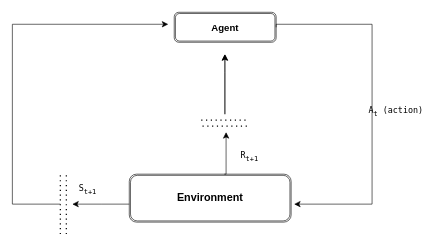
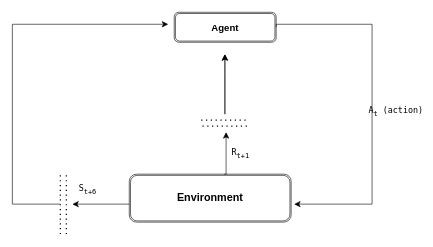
node "Rt+1": moved (252, 156) -> (243, 153)
node "St+1": label "St+1" -> "St+6"
